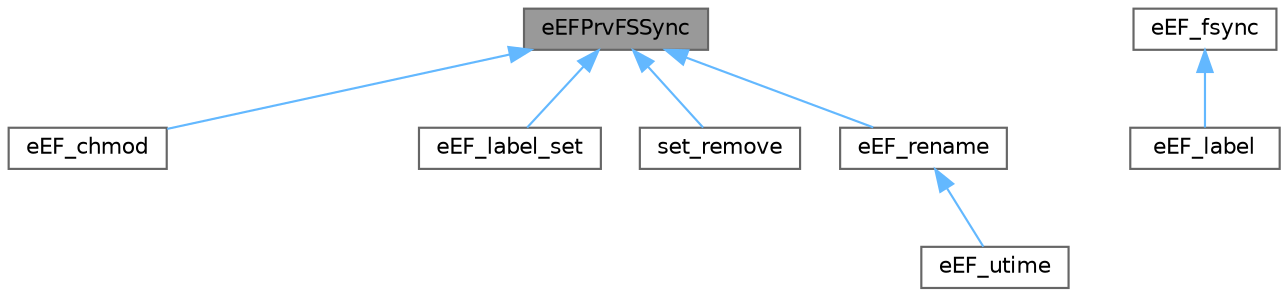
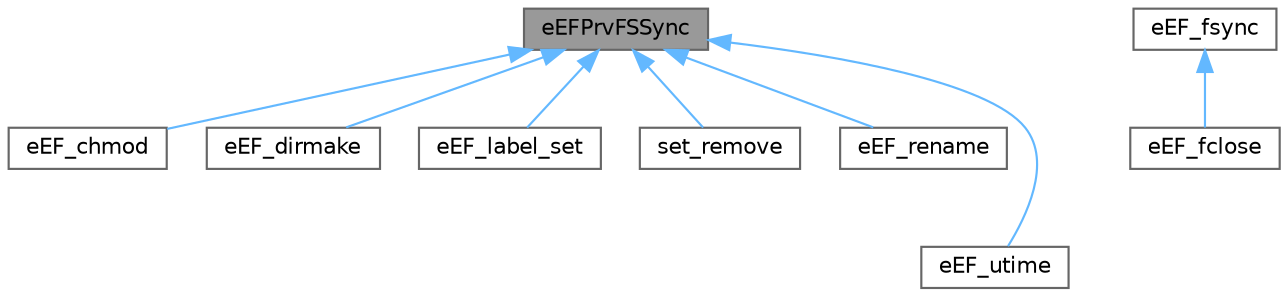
node "eEF_dirmake": added
node "eEF_label": label "eEF_label" -> "eEF_fclose"
edge "eEF_utime" -> "eEF_rename": now "eEF_utime" -> "eEFPrvFSSync"
